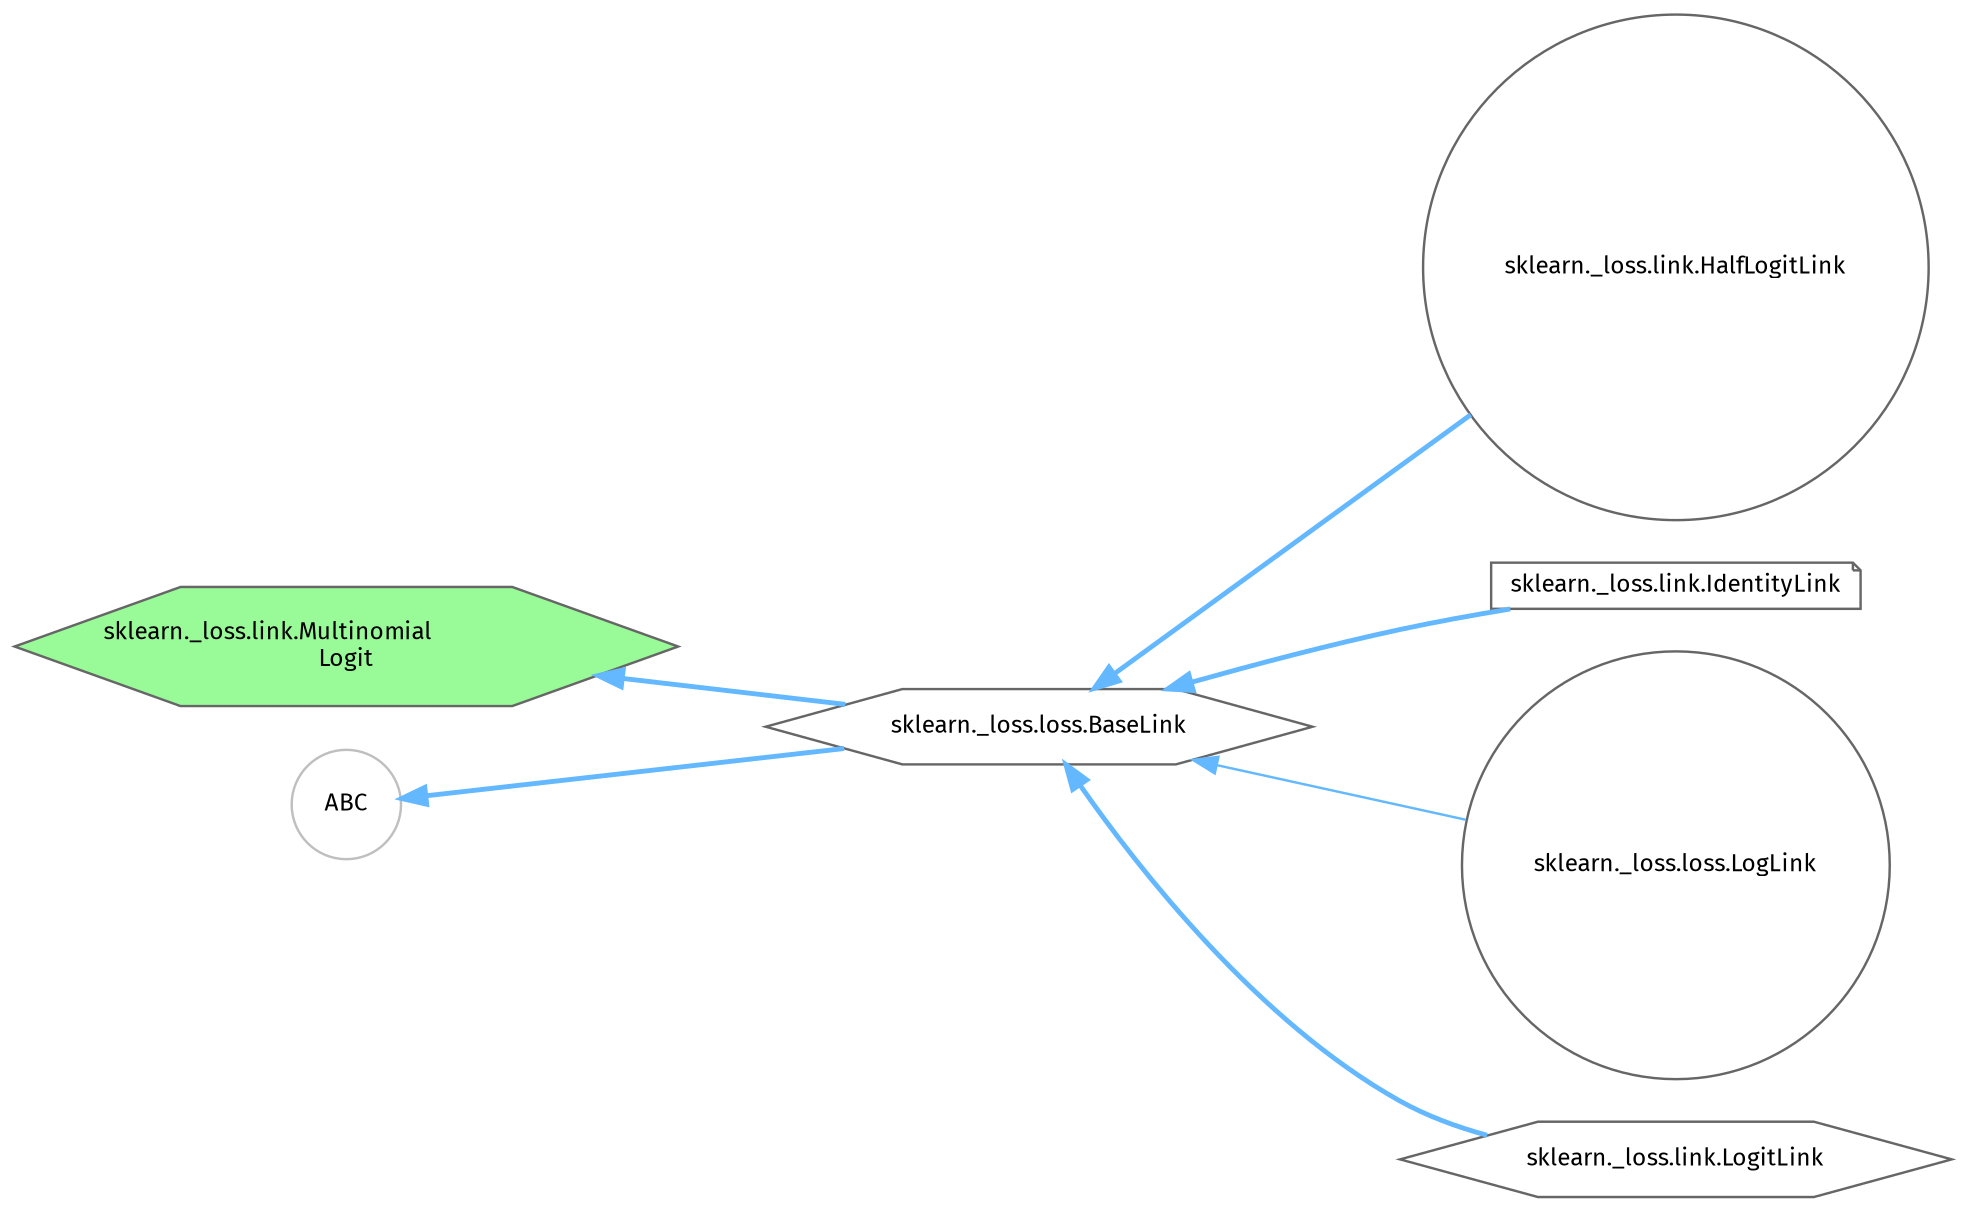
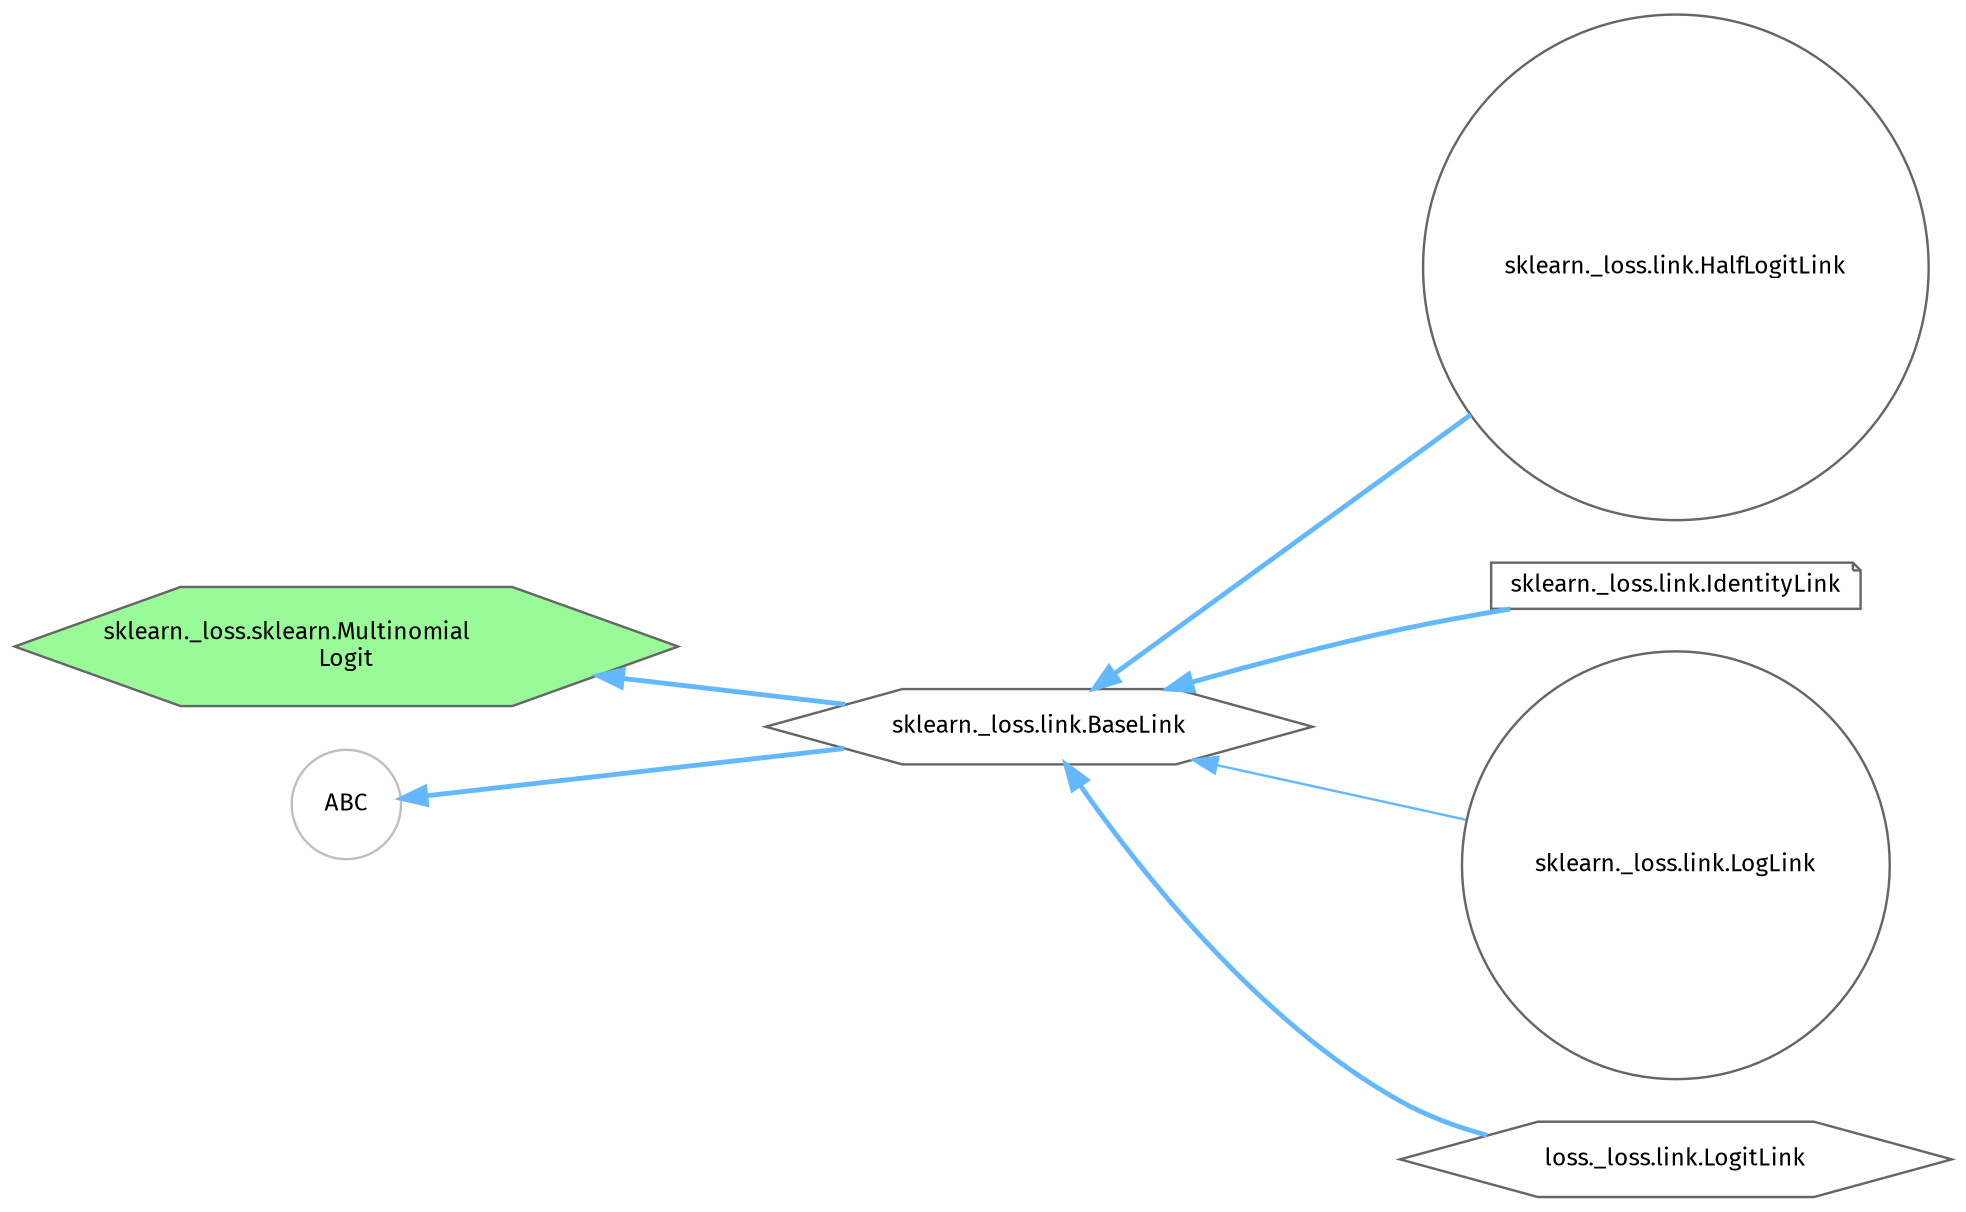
node "sklearn._loss.link.Multinomial Logit": label "sklearn._loss.link.Multinomial Logit" -> "sklearn._loss.sklearn.Multinomial Logit"
node "sklearn._loss.loss.BaseLink": label "sklearn._loss.loss.BaseLink" -> "sklearn._loss.link.BaseLink"
node "sklearn._loss.loss.LogLink": label "sklearn._loss.loss.LogLink" -> "sklearn._loss.link.LogLink"
node "sklearn._loss.link.LogitLink": label "sklearn._loss.link.LogitLink" -> "loss._loss.link.LogitLink"
